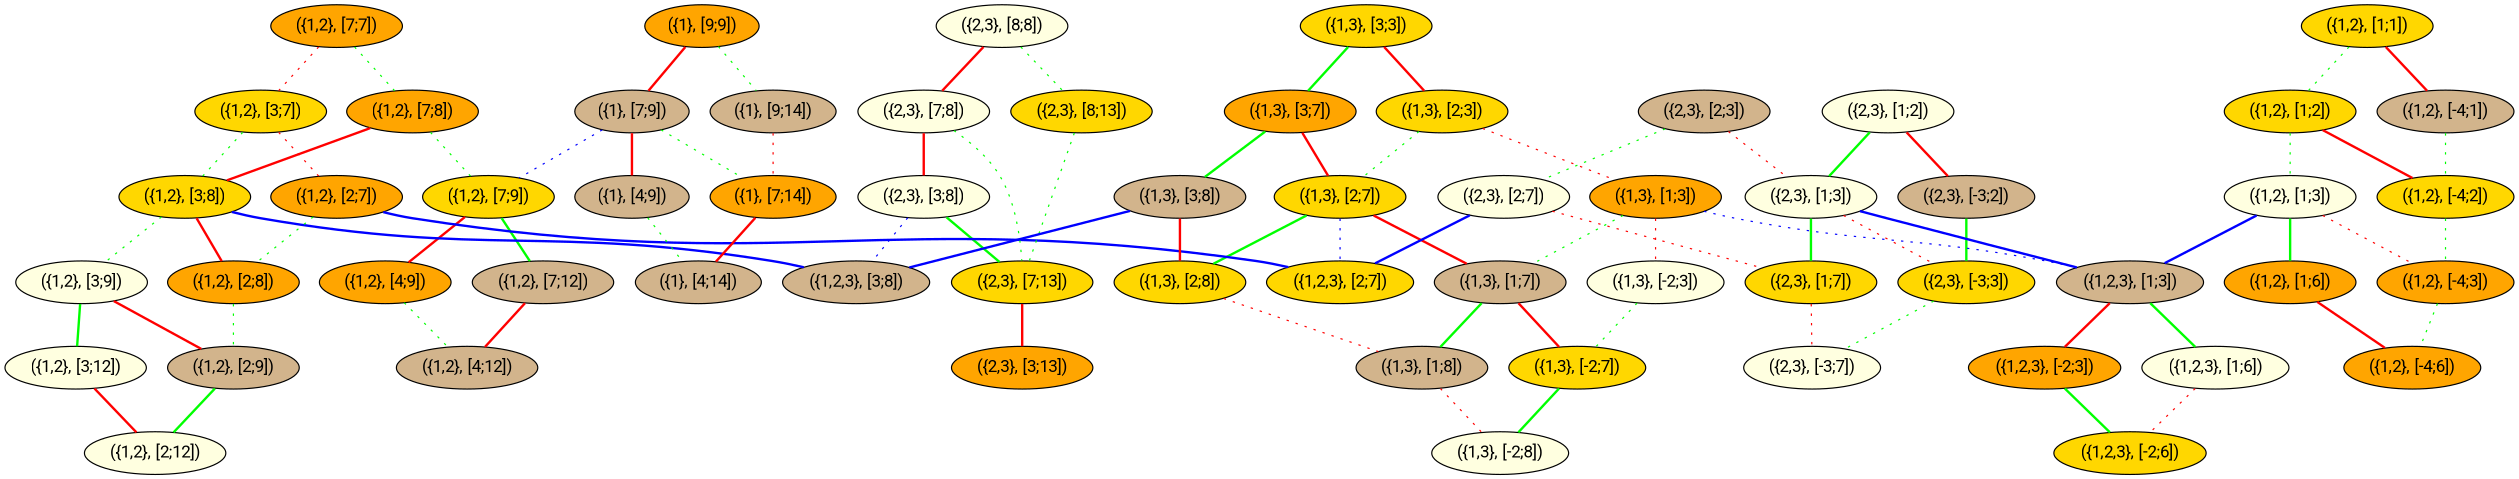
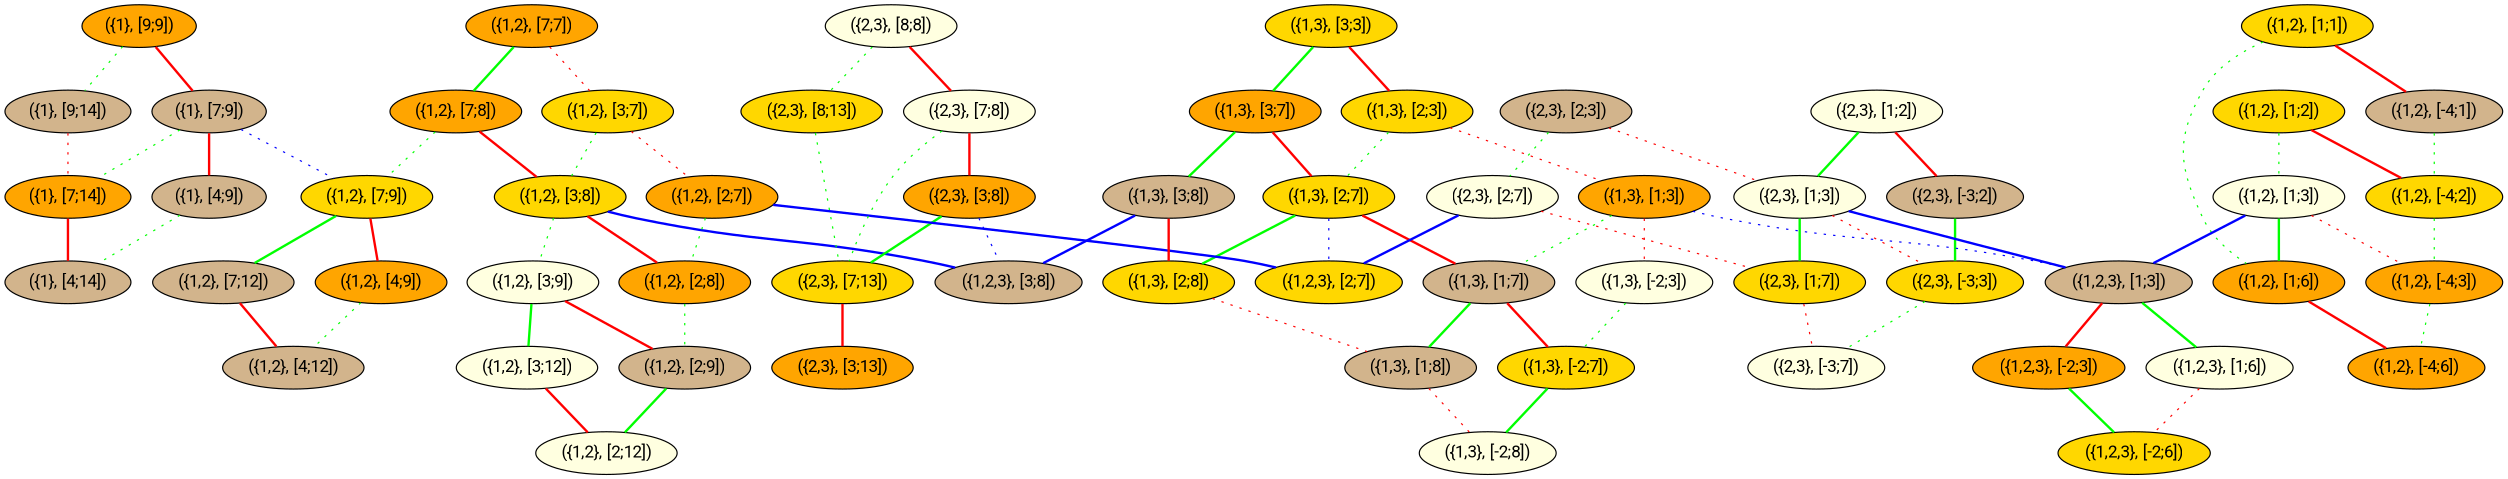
edge "({1,2}, [7;7])" -- "({1,2}, [7;8])": style dotted -> bold
edge "({1,2}, [1;1])" -- "({1,2}, [1;2])": now "({1,2}, [1;1])" -- "({1,2}, [1;6])"
node "({2,3}, [3;8])": fillcolor lightyellow -> orange
